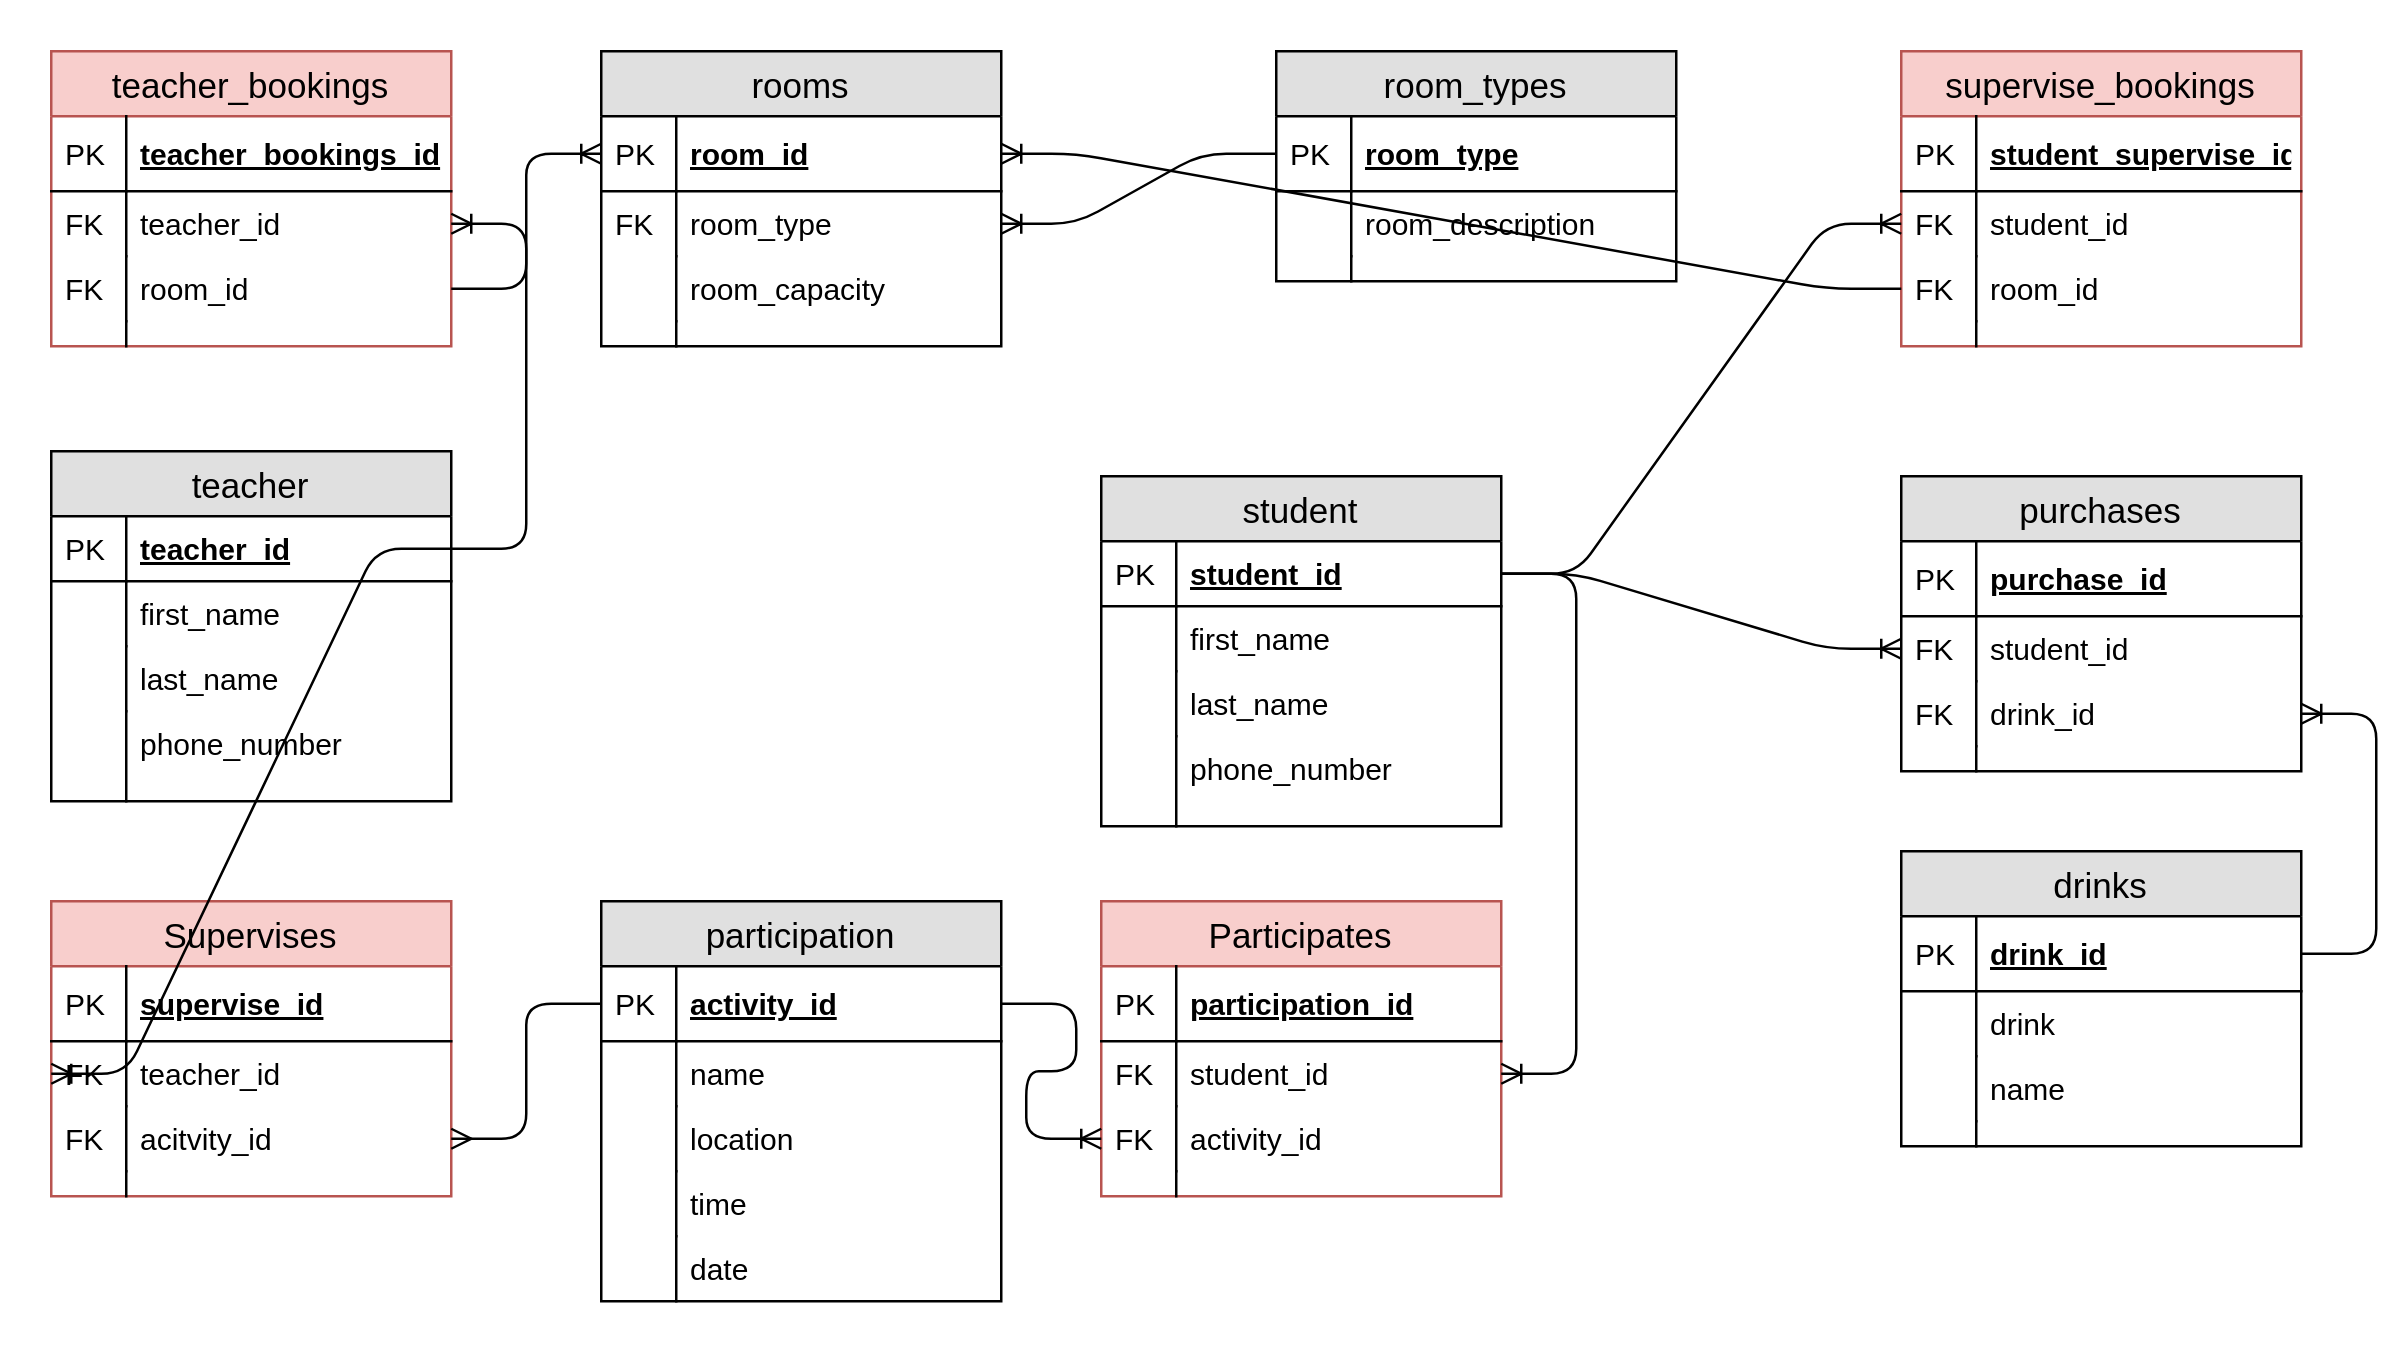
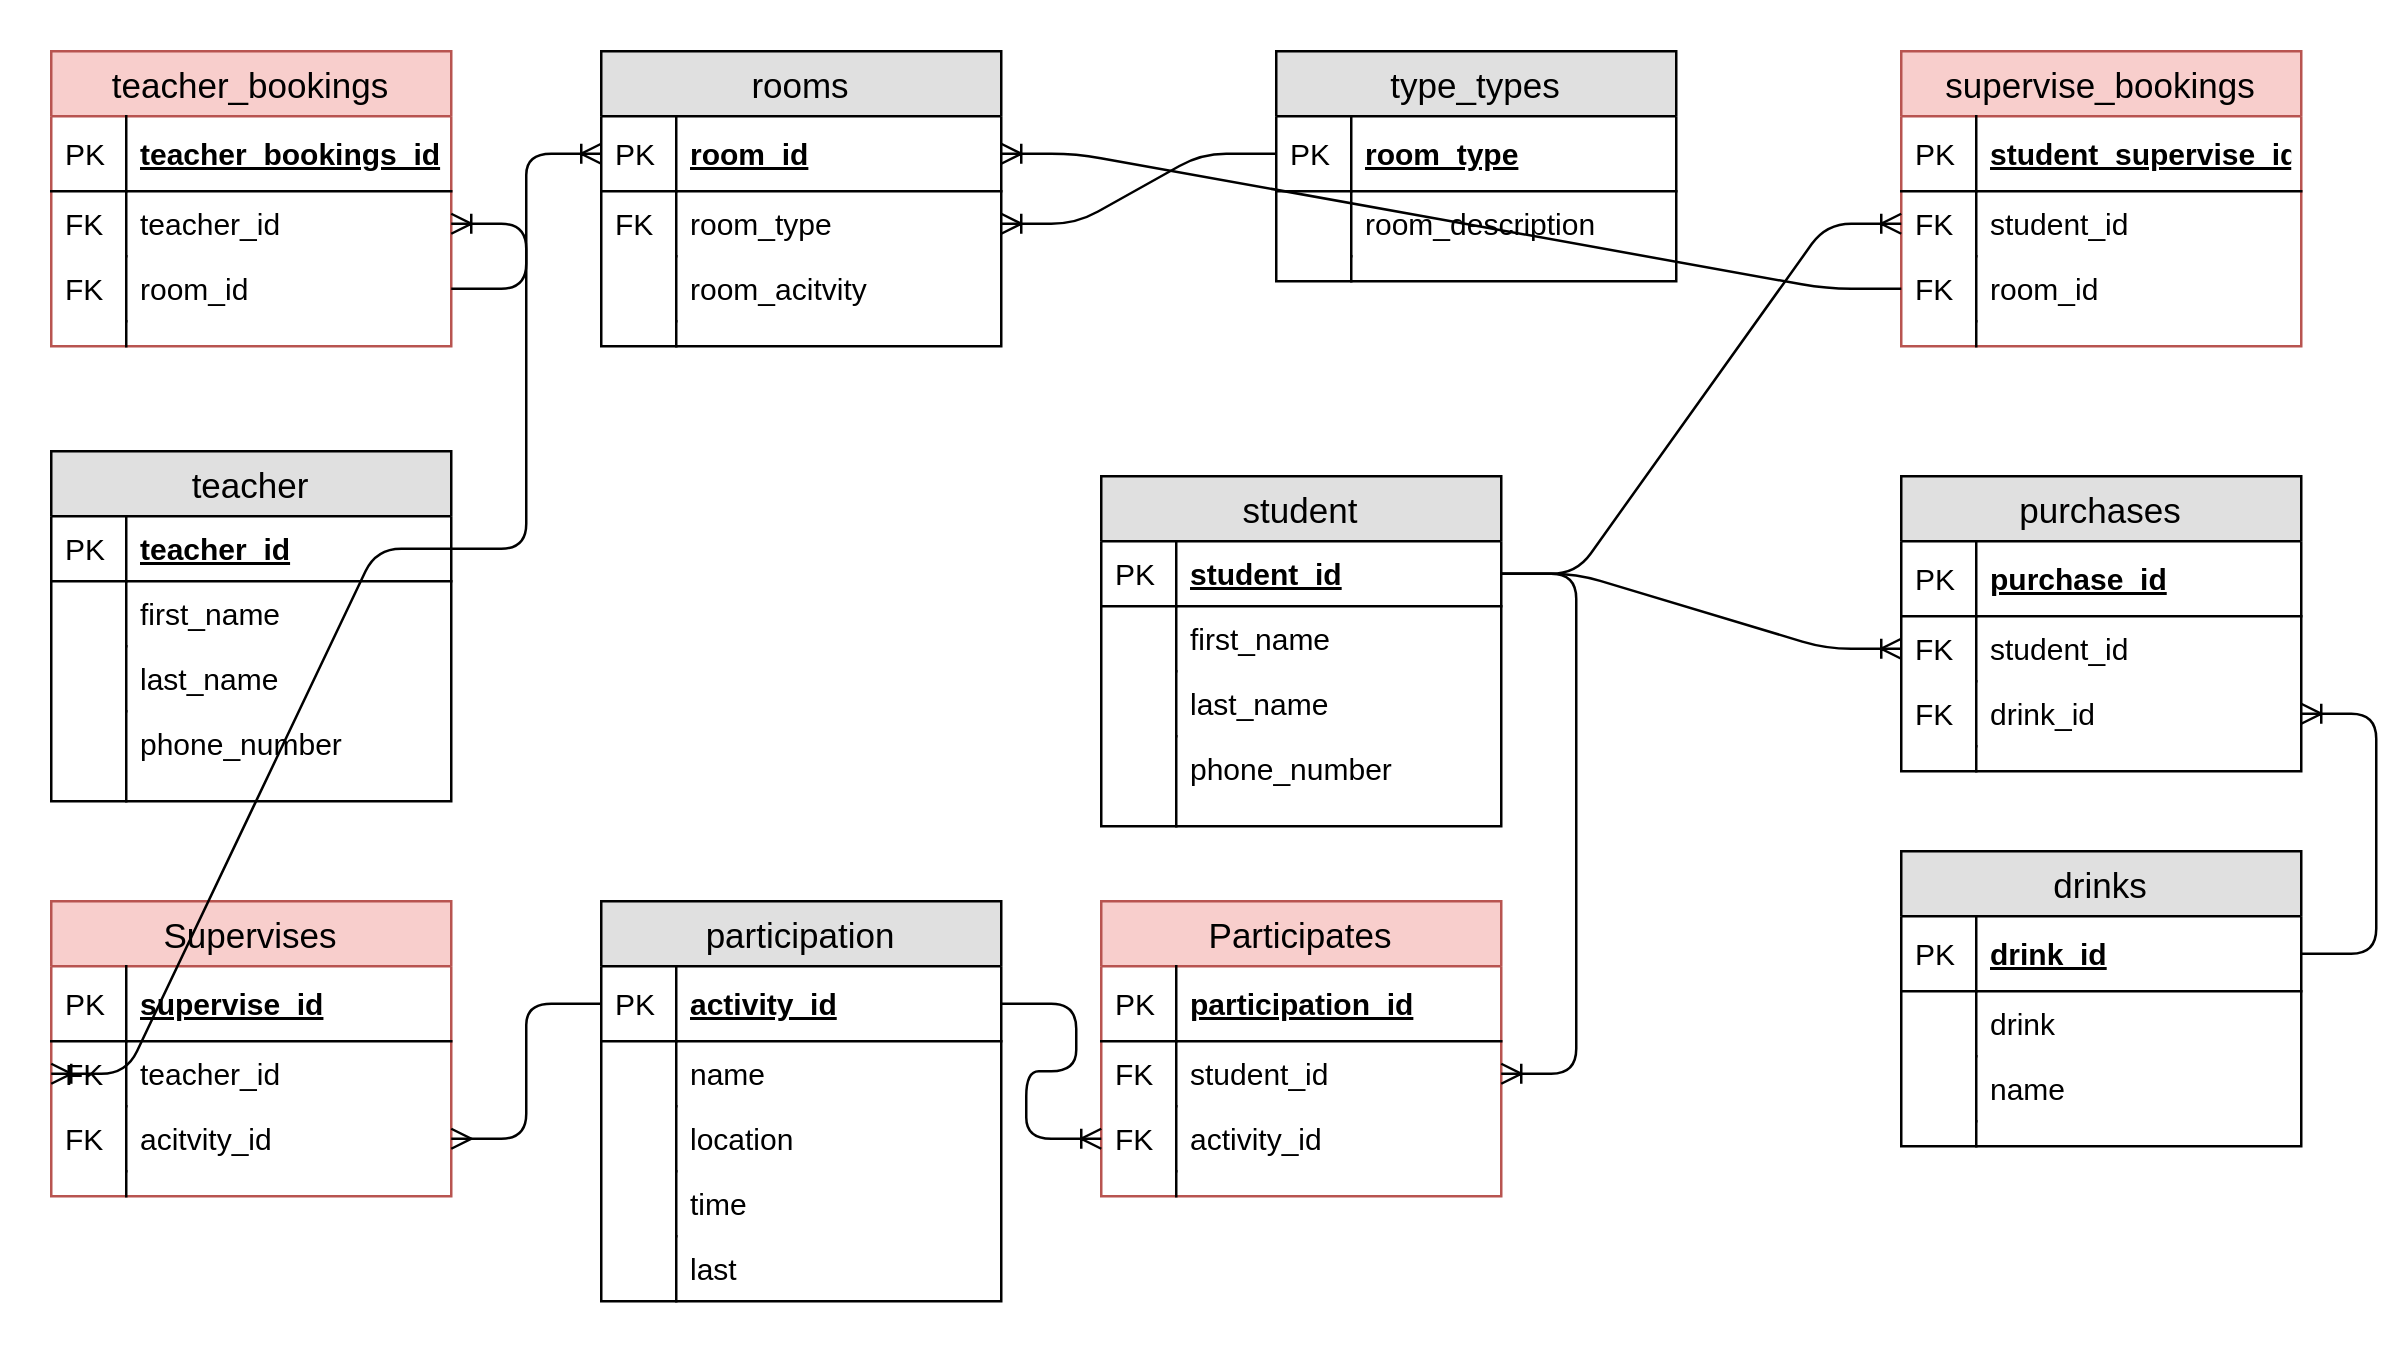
node "room_types": label "room_types" -> "type_types"
node "room_capacity": label "room_capacity" -> "room_acitvity"
node "date": label "date" -> "last"
